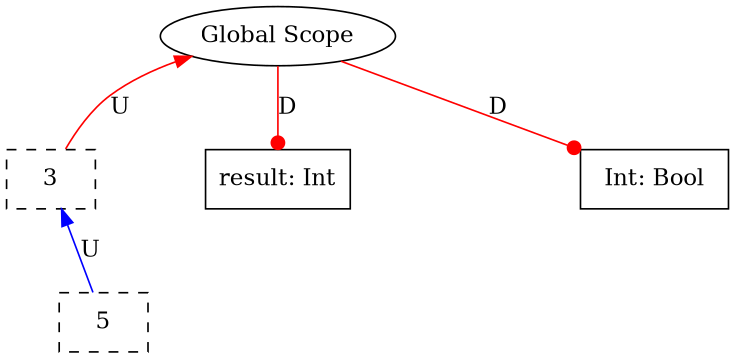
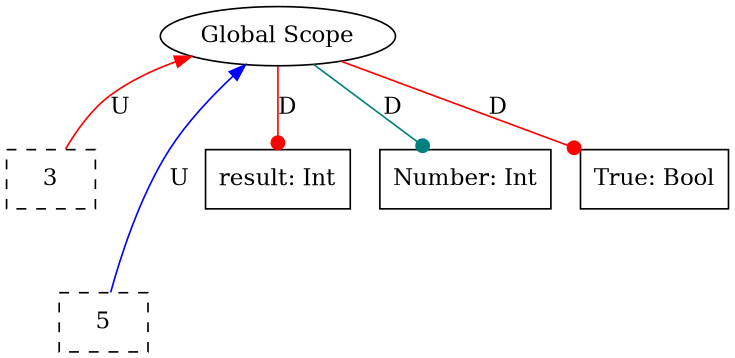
node "Number: Int": added
node "Int: Bool": label "Int: Bool" -> "True: Bool"
edge "3" -- "5": now "Global Scope" -- "5"
